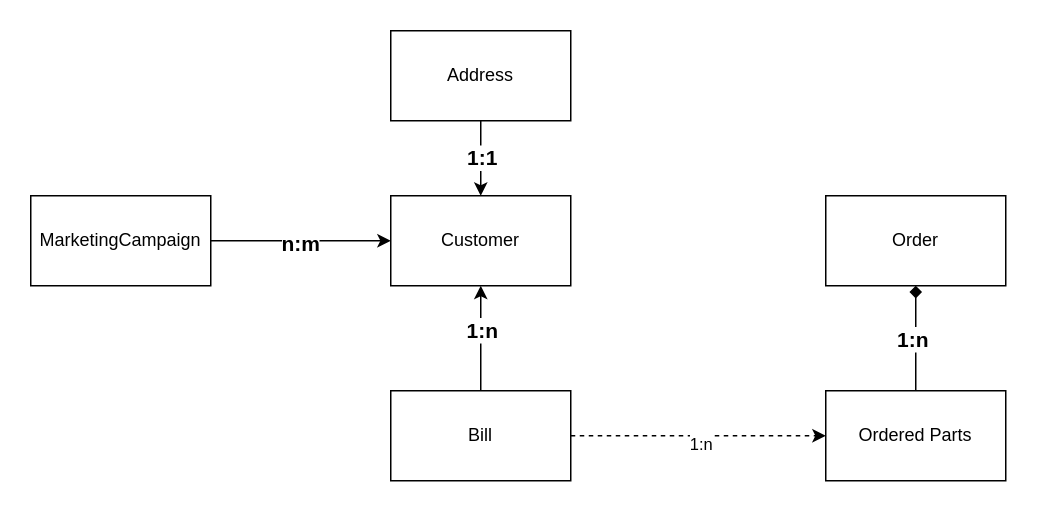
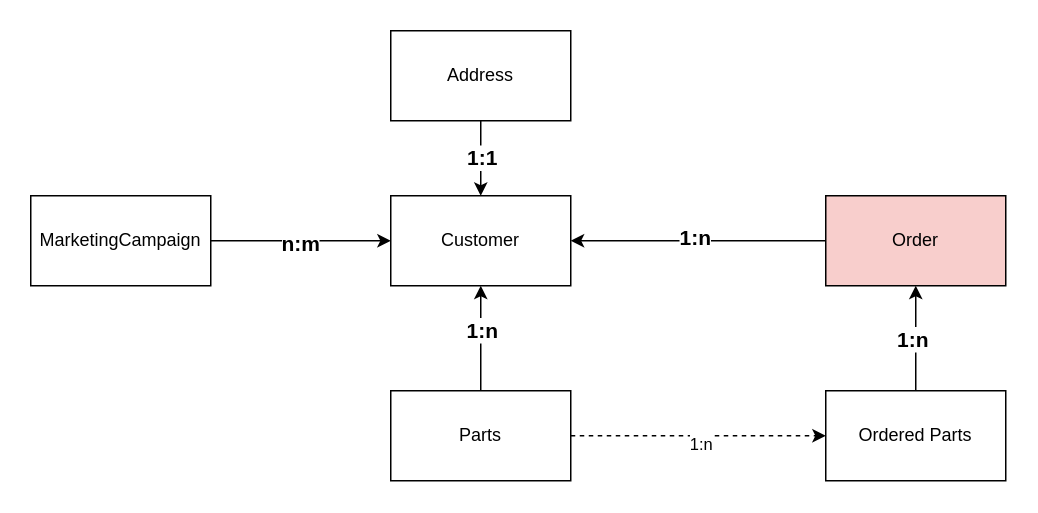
edge "Order" -> "Customer": added, label "1:n"
node "Order": fillcolor #ffffff -> #f8cecc
edge "Ordered Parts" -> "Order": arrowhead diamond -> classic
node "Bill": label "Bill" -> "Parts"
